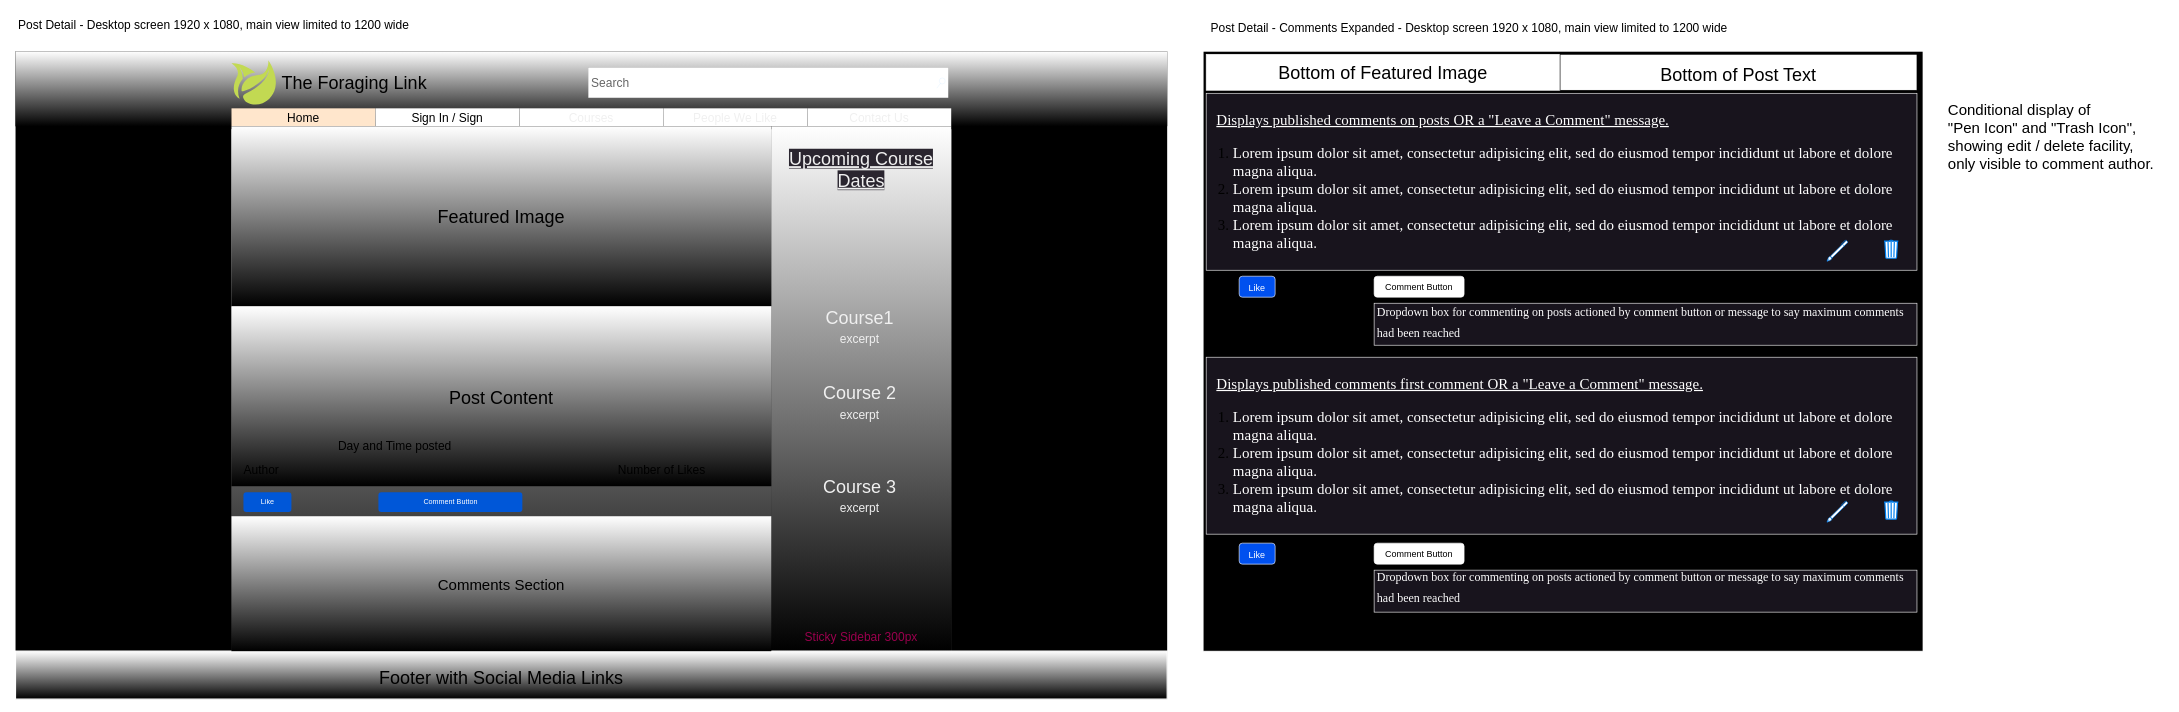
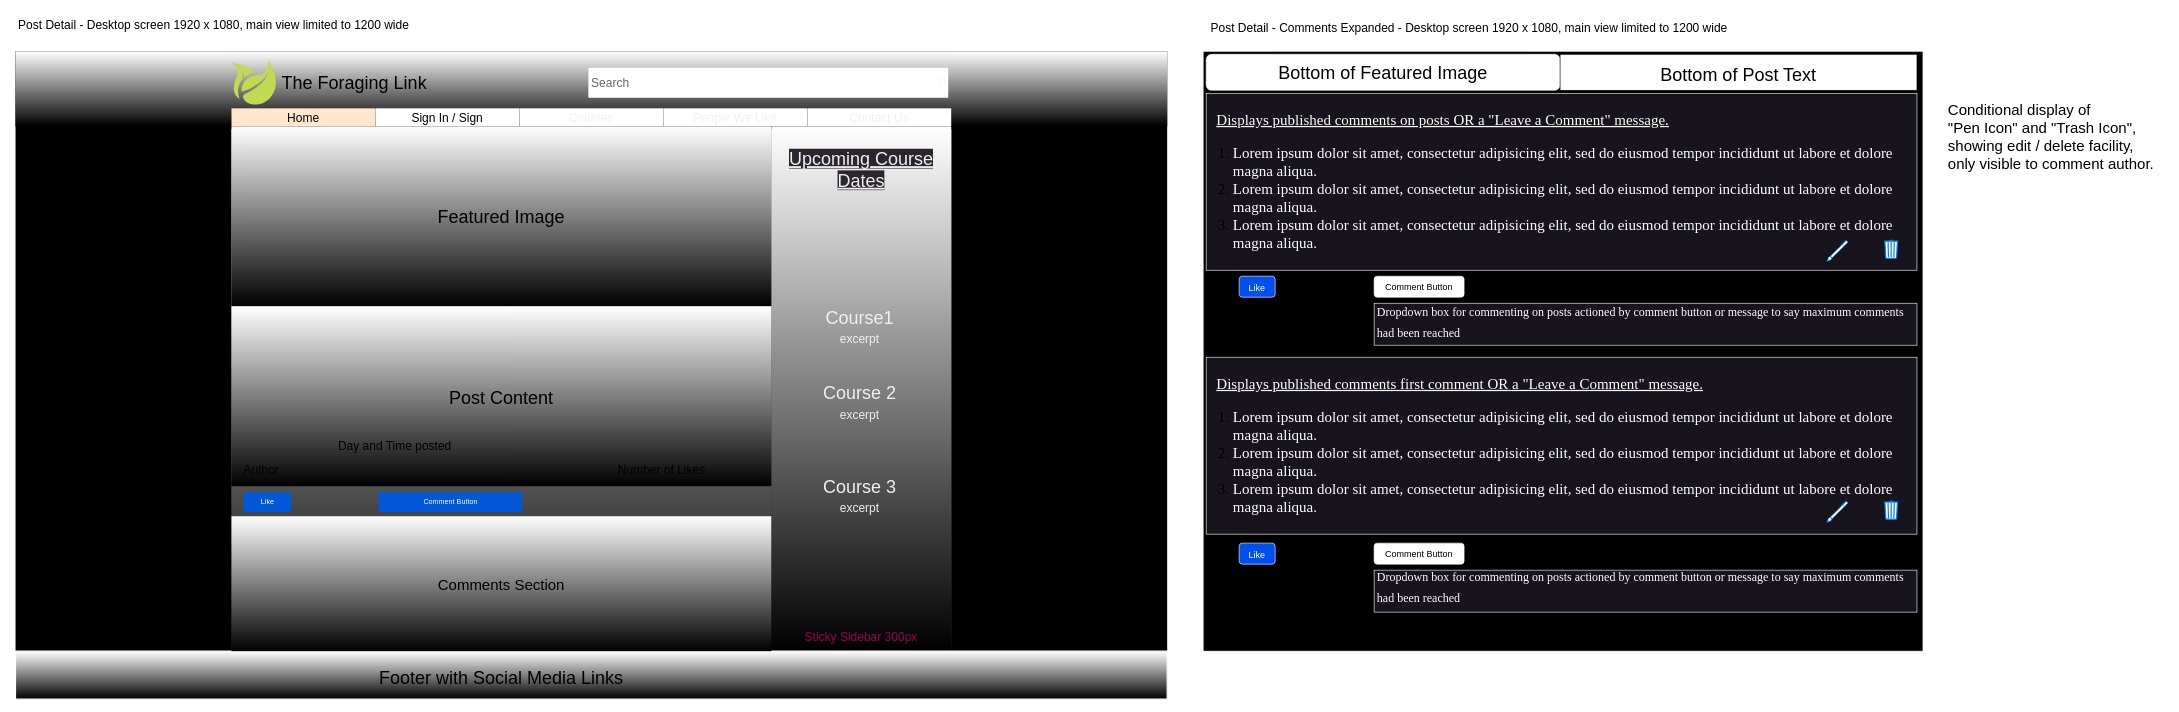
node "Bottom of Featured Image": shape rectangle -> rounded rectangle
